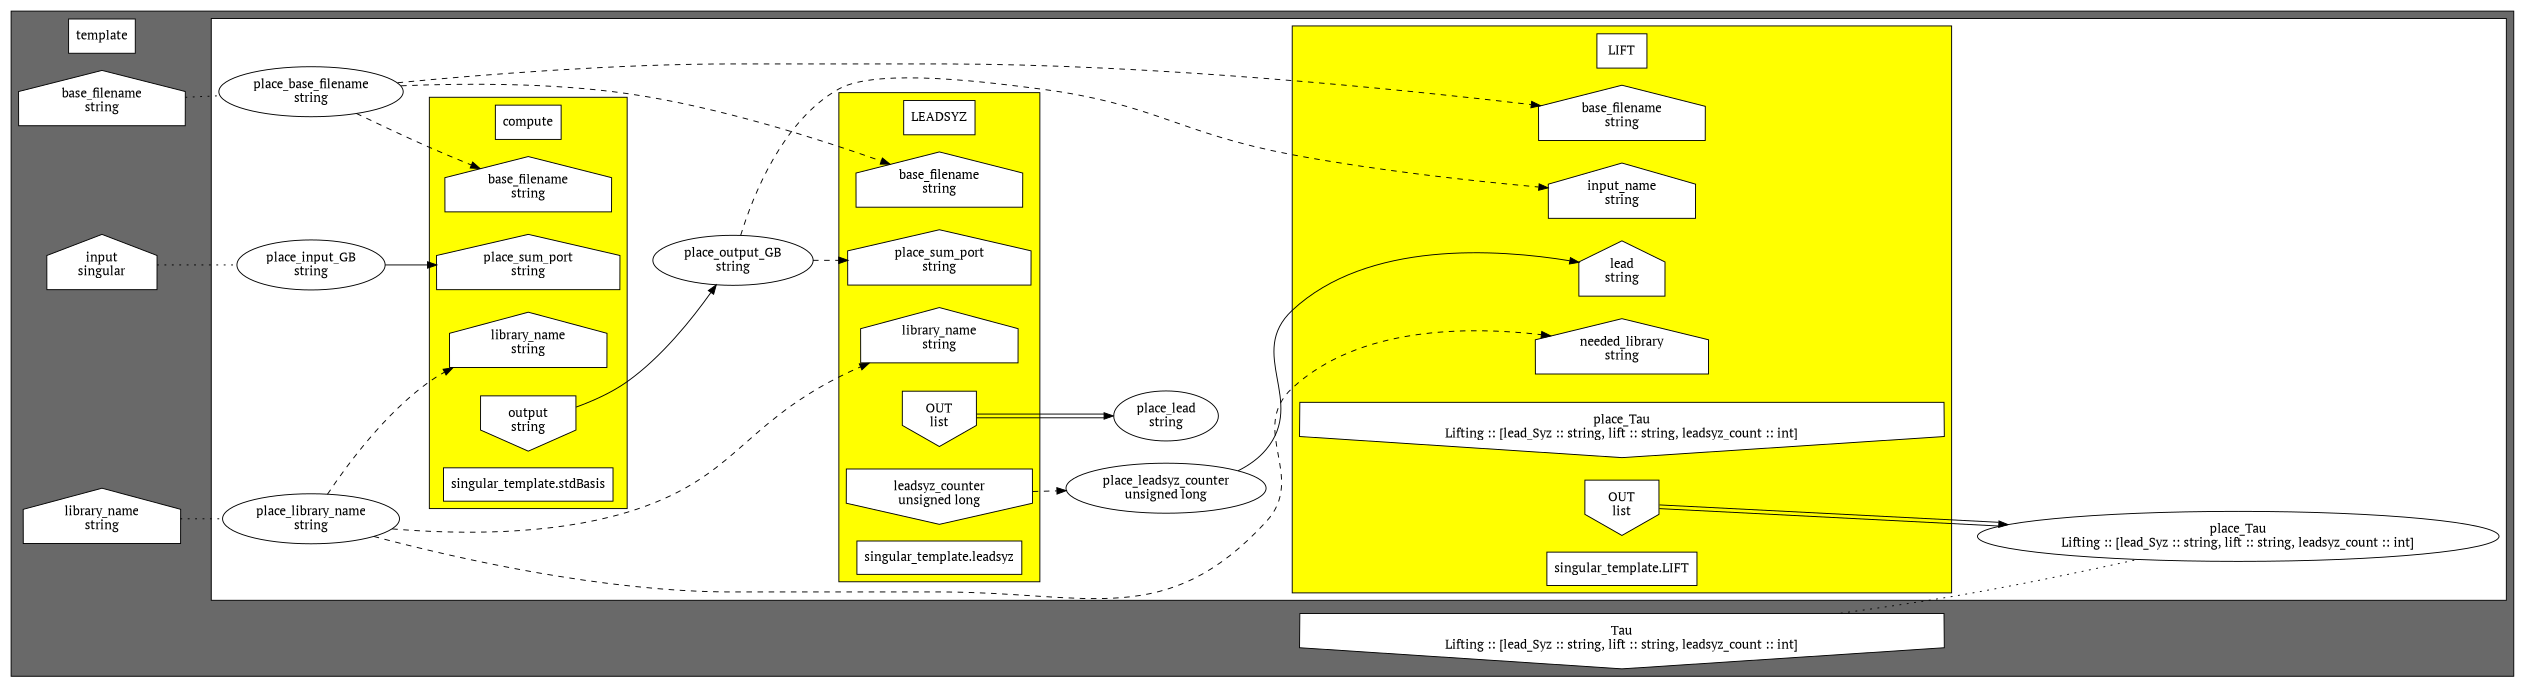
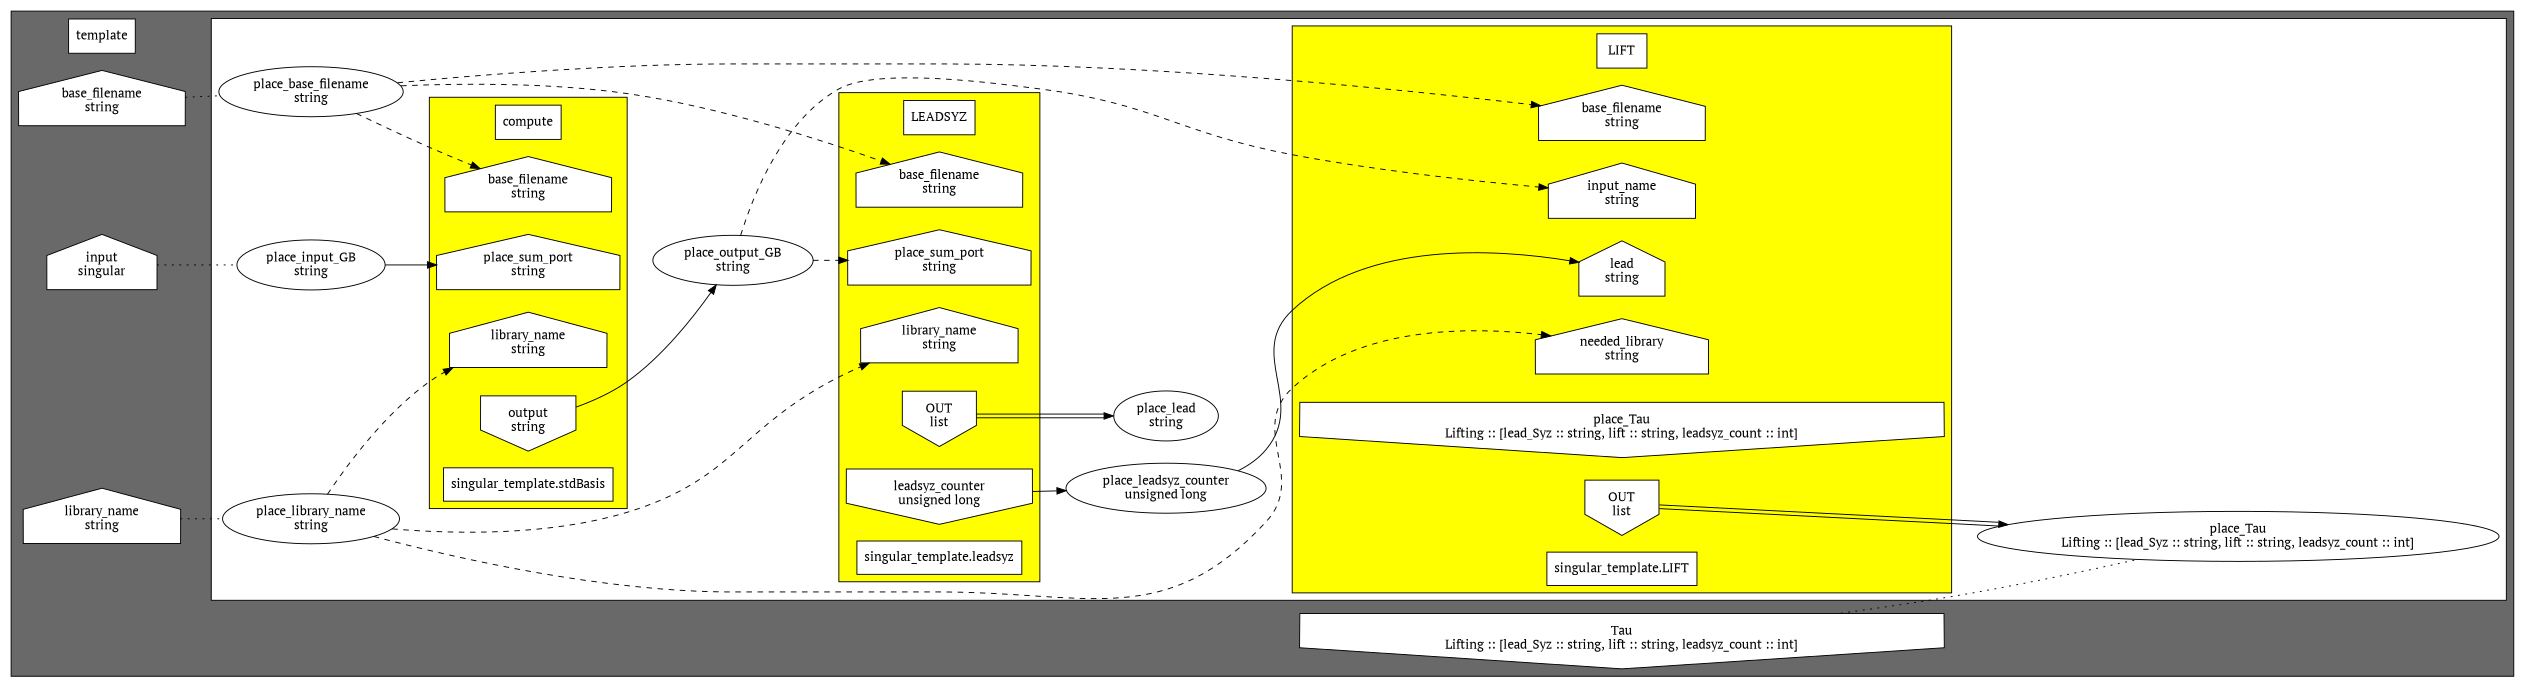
edge "leadsyz_counter unsigned long" -> "place_leadsyz_counter unsigned long": style dashed -> solid
